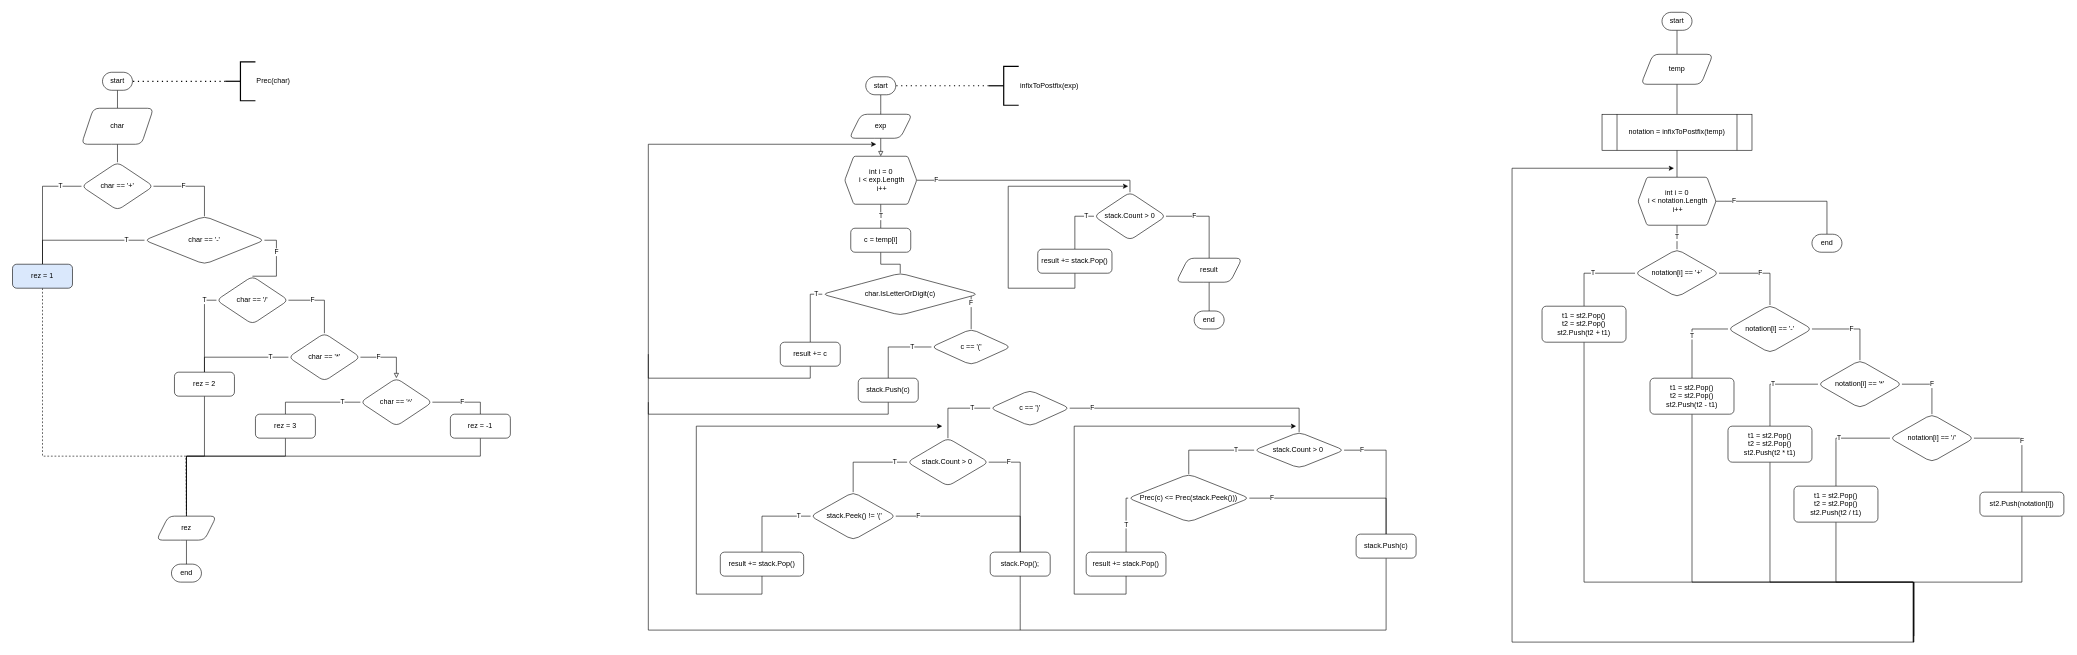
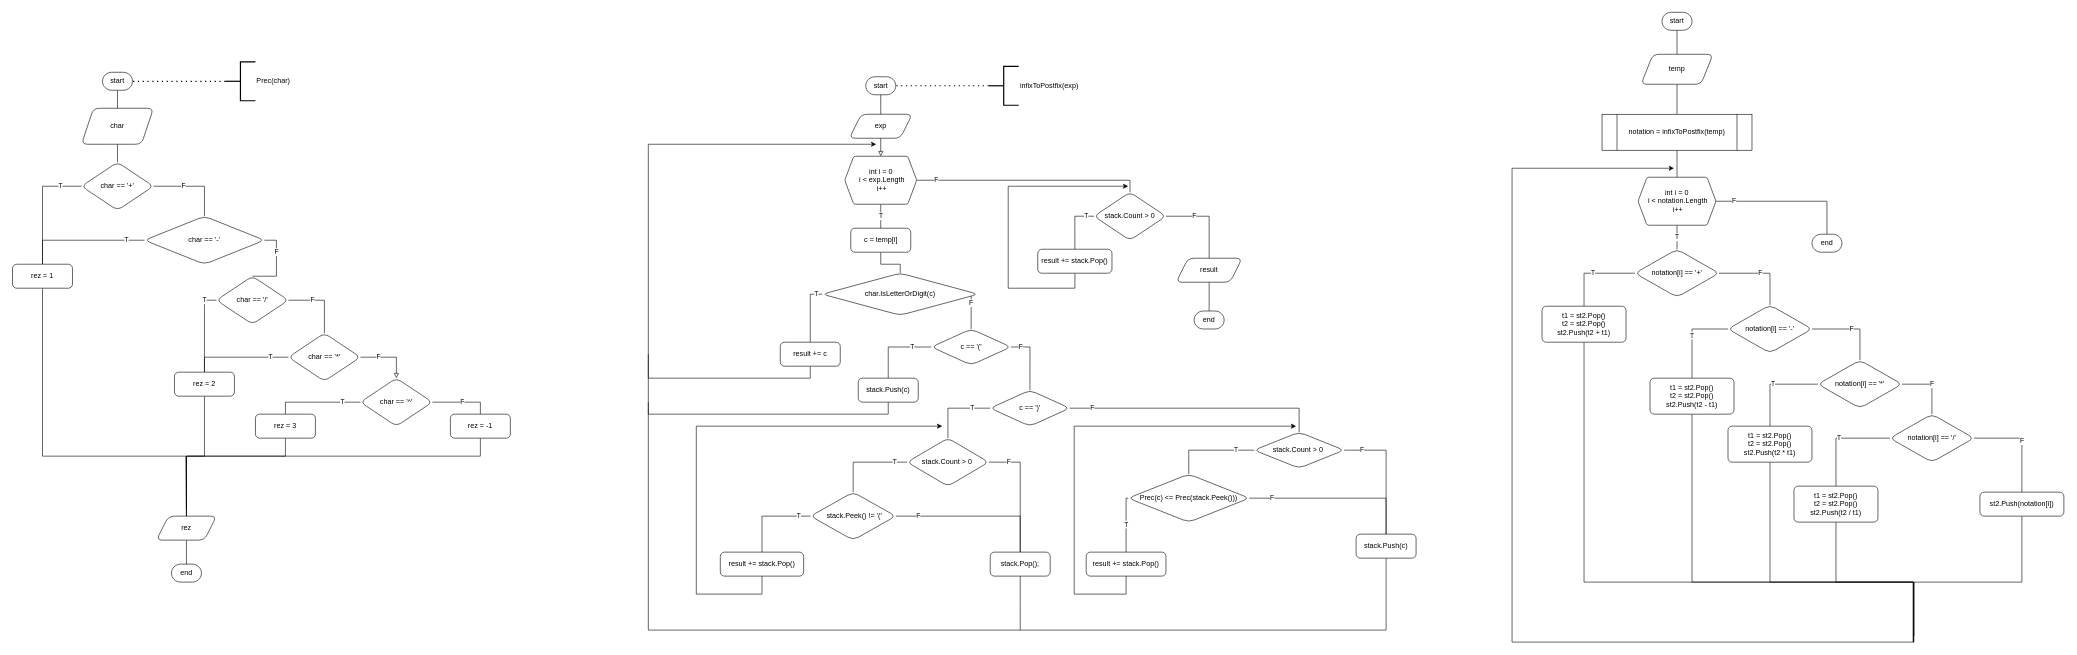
node "rez = 1": fillcolor #dae8fc -> #ffffff
edge "c == '('" -- "c == ')'": added, label "F"
edge "rez = 1" -- "rez": style dashed -> solid
